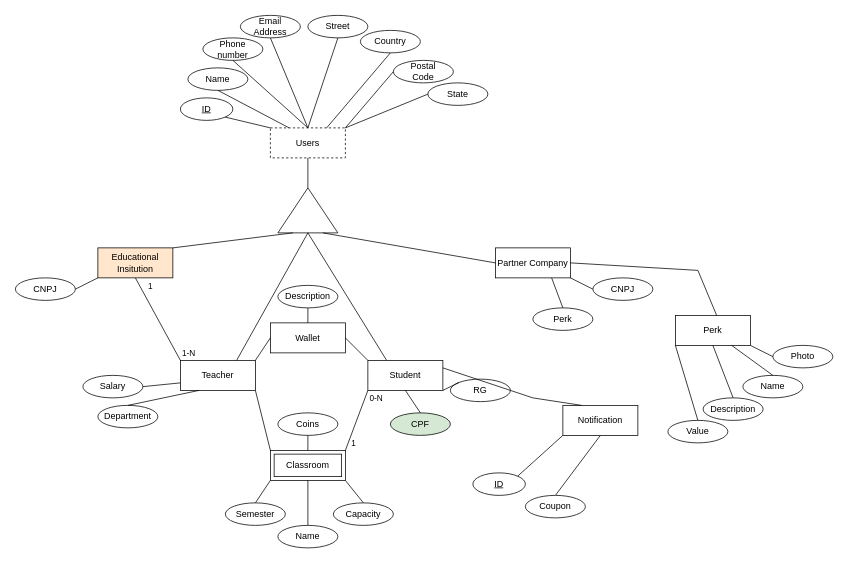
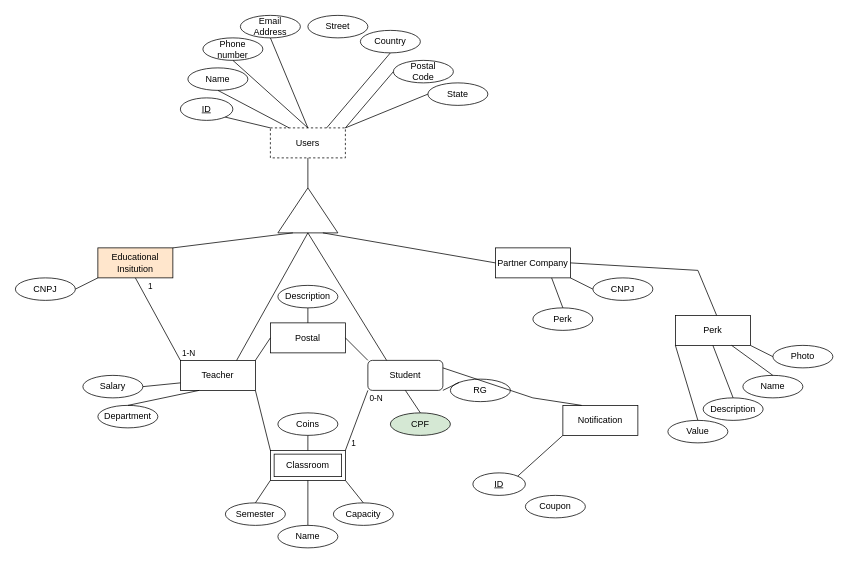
edge "Street" -- "Users": removed
node "Wallet": label "Wallet" -> "Postal"
node "Student": shape rectangle -> rounded rectangle
edge "Notification" -- "Coupon": removed
